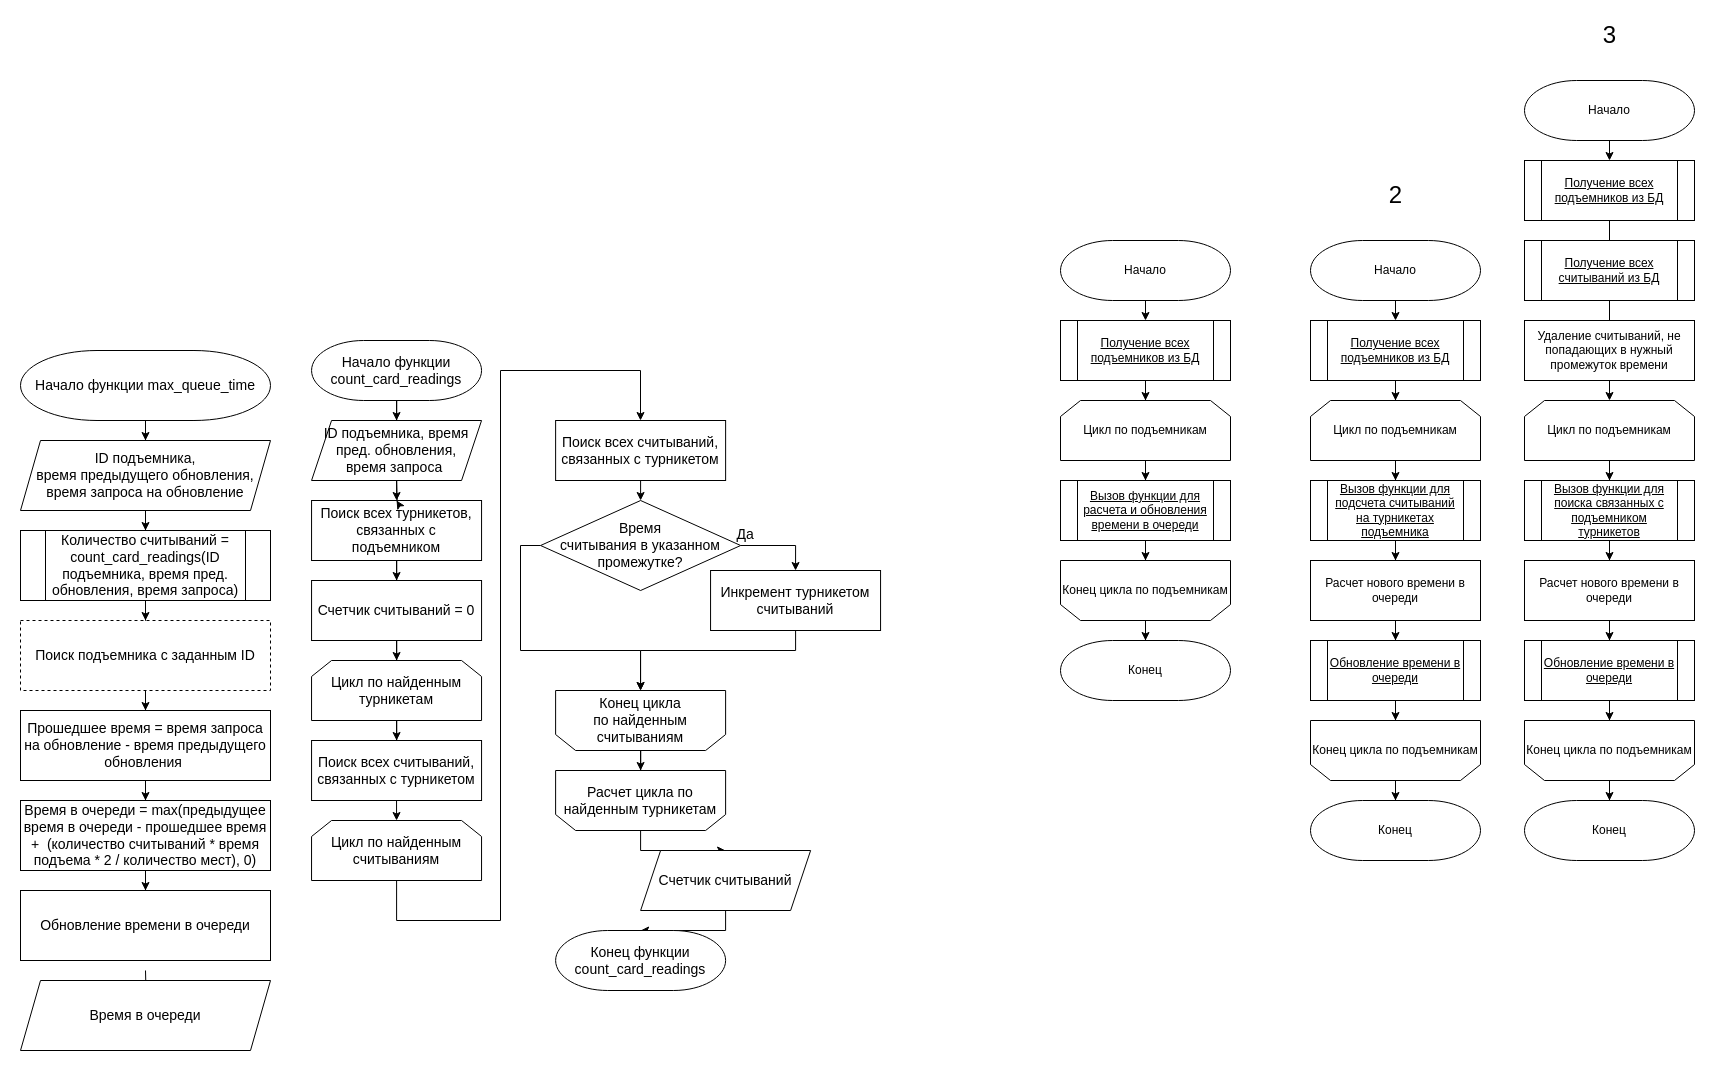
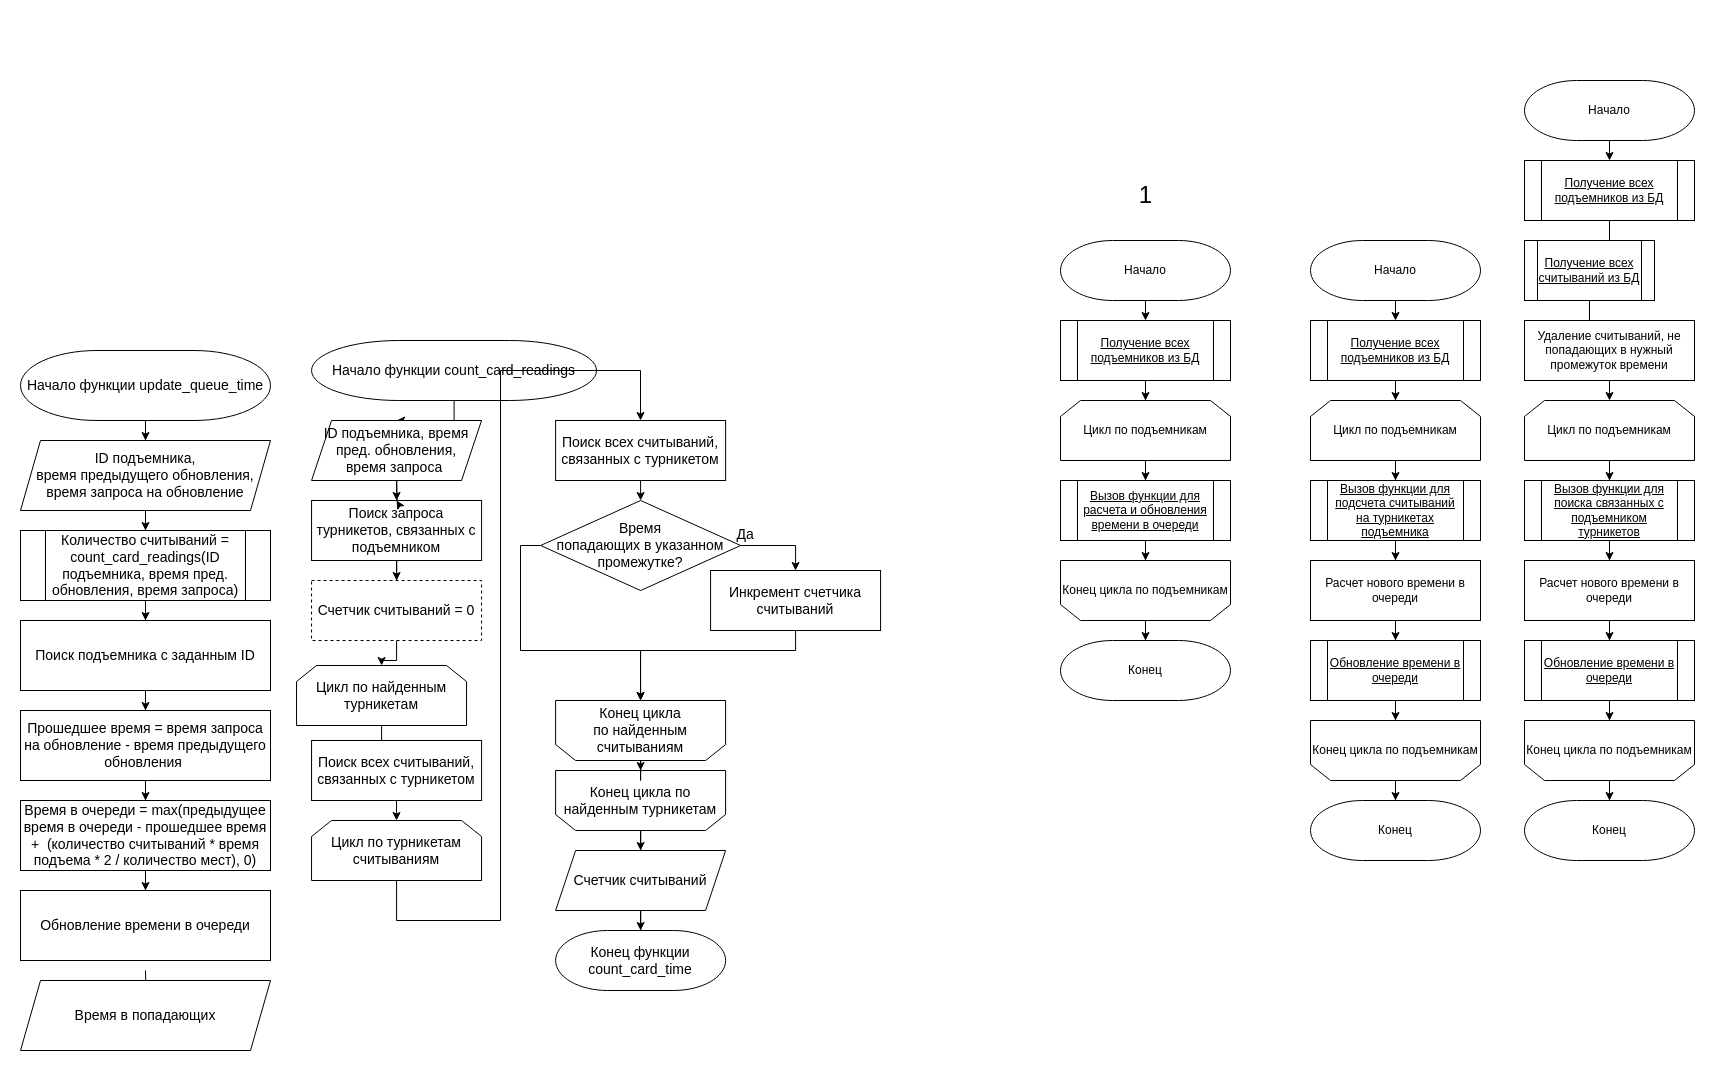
node "3": removed
node "1": added
node "2": removed
node "Получение всех считываний из БД": size 170x60 -> 130x60
node "Начало функции count_card_readings": size 170x60 -> 285x60
node "Начало функции max_queue_time": label "Начало функции max_queue_time" -> "Начало функции update_queue_time"
node "Поиск всех турникетов, связанных с подъемником": label "Поиск всех турникетов, связанных с подъемником" -> "Поиск запроса турникетов, связанных с подъемником"
node "Время считывания в указанном промежутке?": label "Время считывания в указанном промежутке?" -> "Время попадающих в указанном промежутке?"
node "Инкремент турникетом считываний": label "Инкремент турникетом считываний" -> "Инкремент счетчика считываний"
node "Счетчик считываний = 0": style solid -> dashed
node "Поиск подъемника с заданным ID": style dashed -> solid
node "Цикл по найденным турникетам": moved (397, 691) -> (382, 696)
node "Конец цикла по найденным считываниям": moved (641, 721) -> (641, 731)
node "Расчет цикла по найденным турникетам": label "Расчет цикла по найденным турникетам" -> "Конец цикла по найденным турникетам"
node "Цикл по найденным считываниям": label "Цикл по найденным считываниям" -> "Цикл по турникетам считываниям"
node "Счетчик считываний": moved (726, 881) -> (641, 881)
node "Конец функции count_card_readings": label "Конец функции count_card_readings" -> "Конец функции count_card_time"
node "Время в очереди": label "Время в очереди" -> "Время в попадающих"
